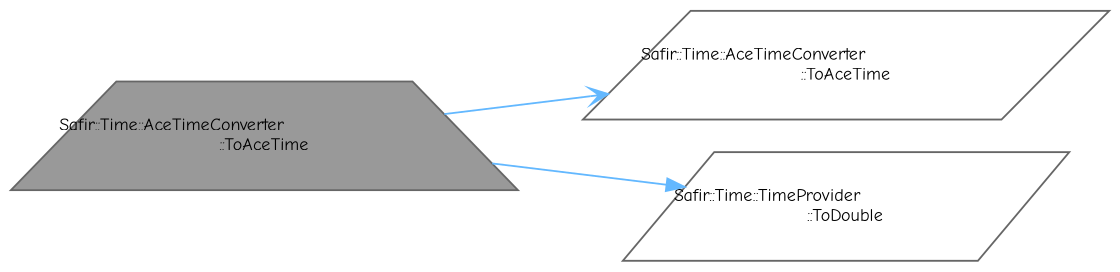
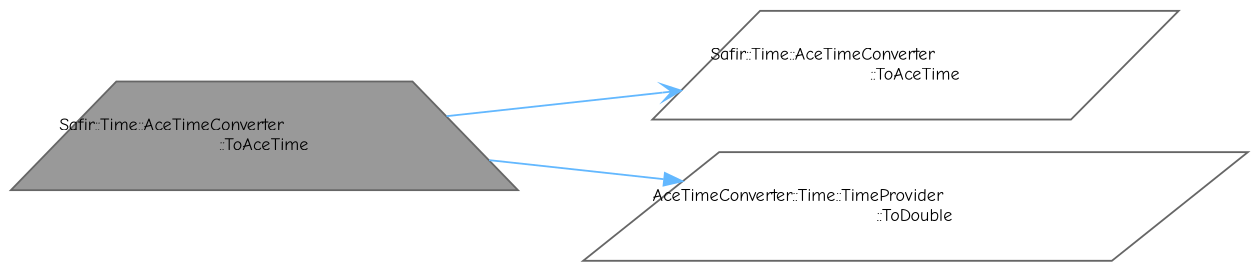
node "Safir::Time::TimeProvider ::ToDouble": label "Safir::Time::TimeProvider ::ToDouble" -> "AceTimeConverter::Time::TimeProvider ::ToDouble"
